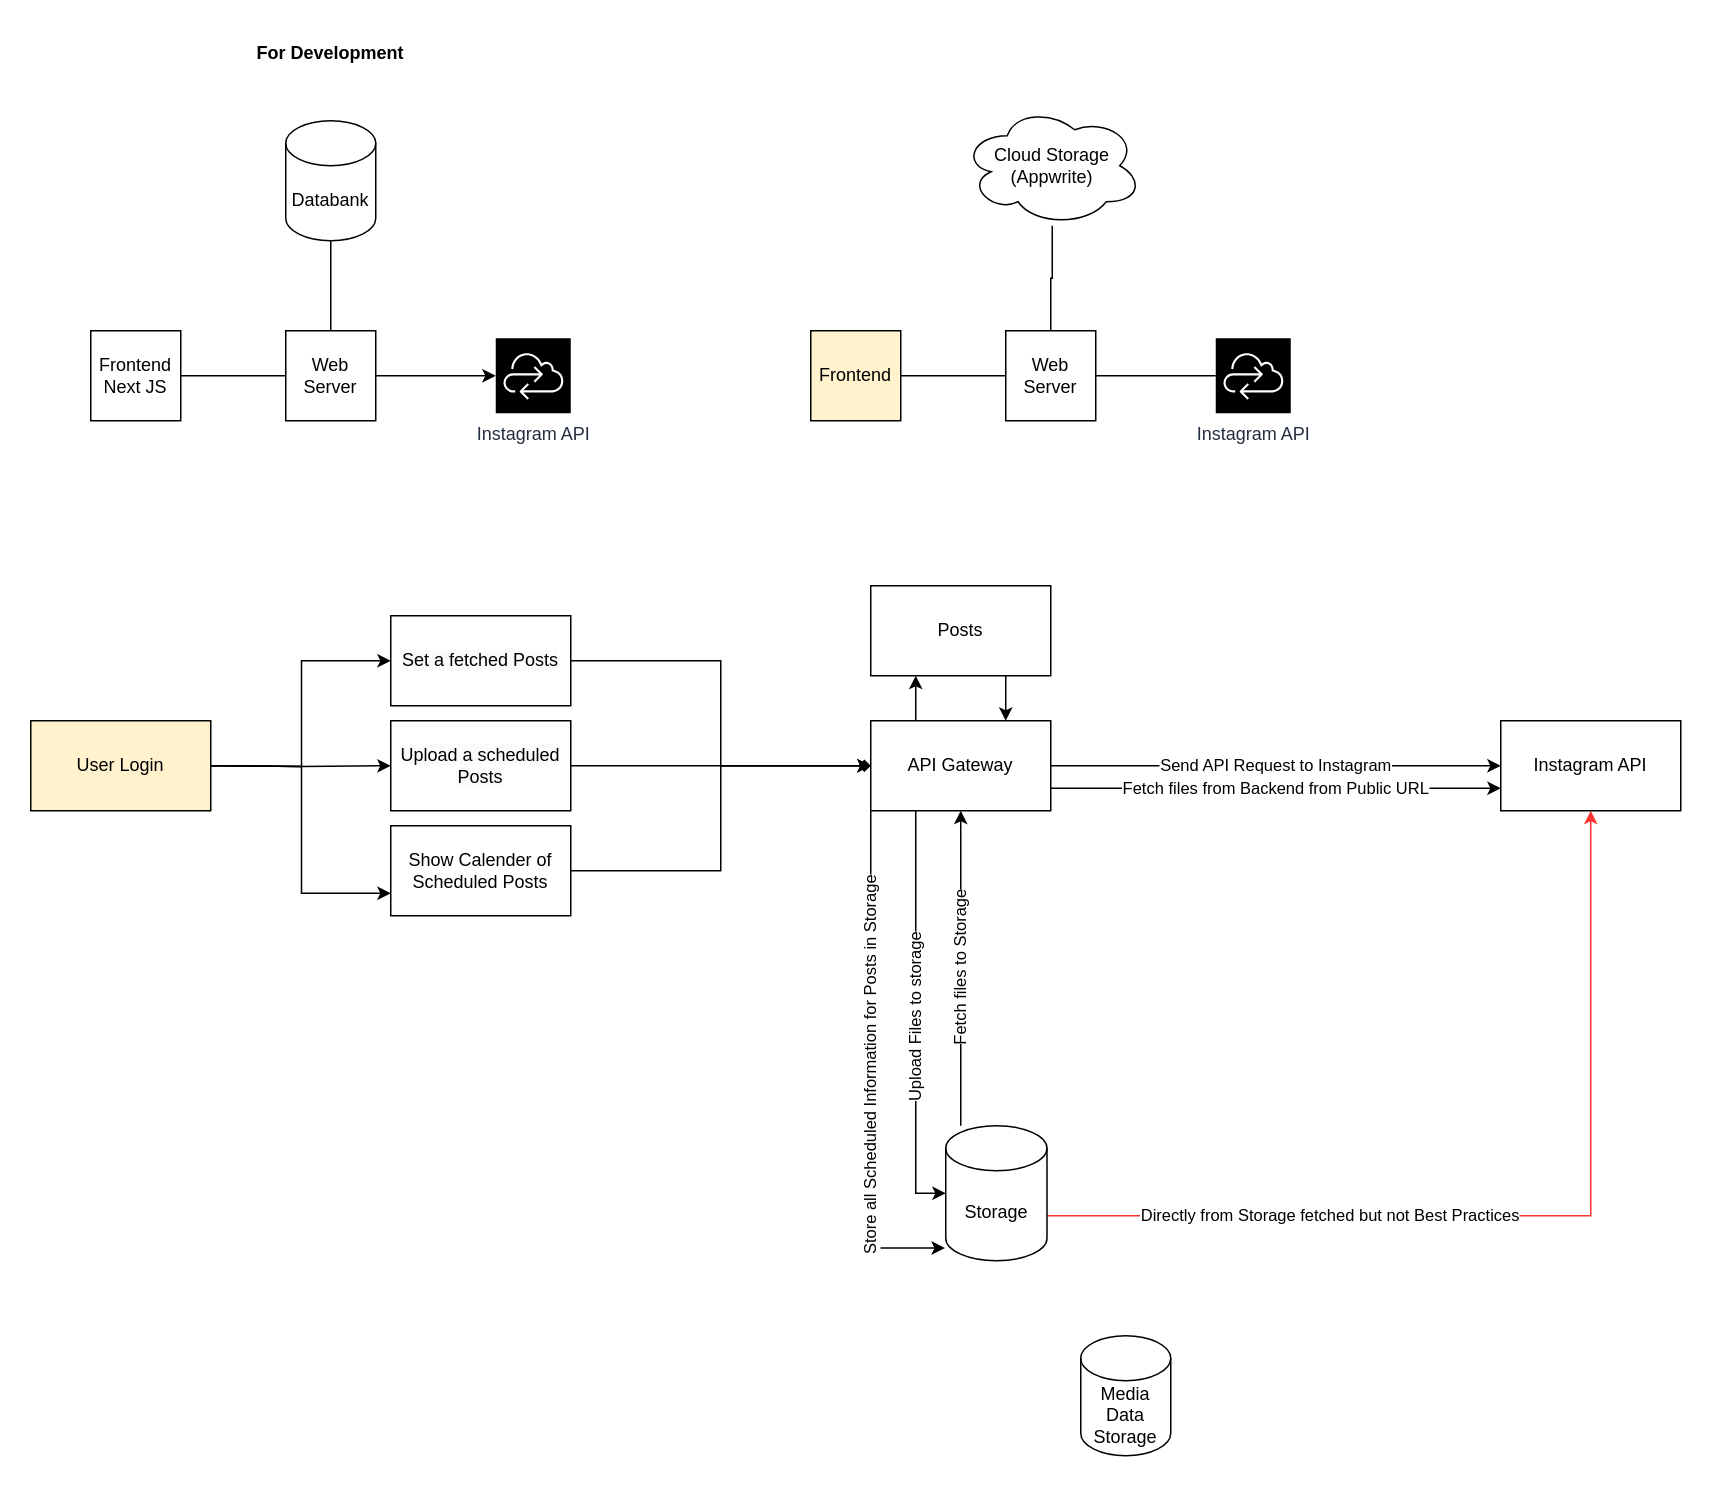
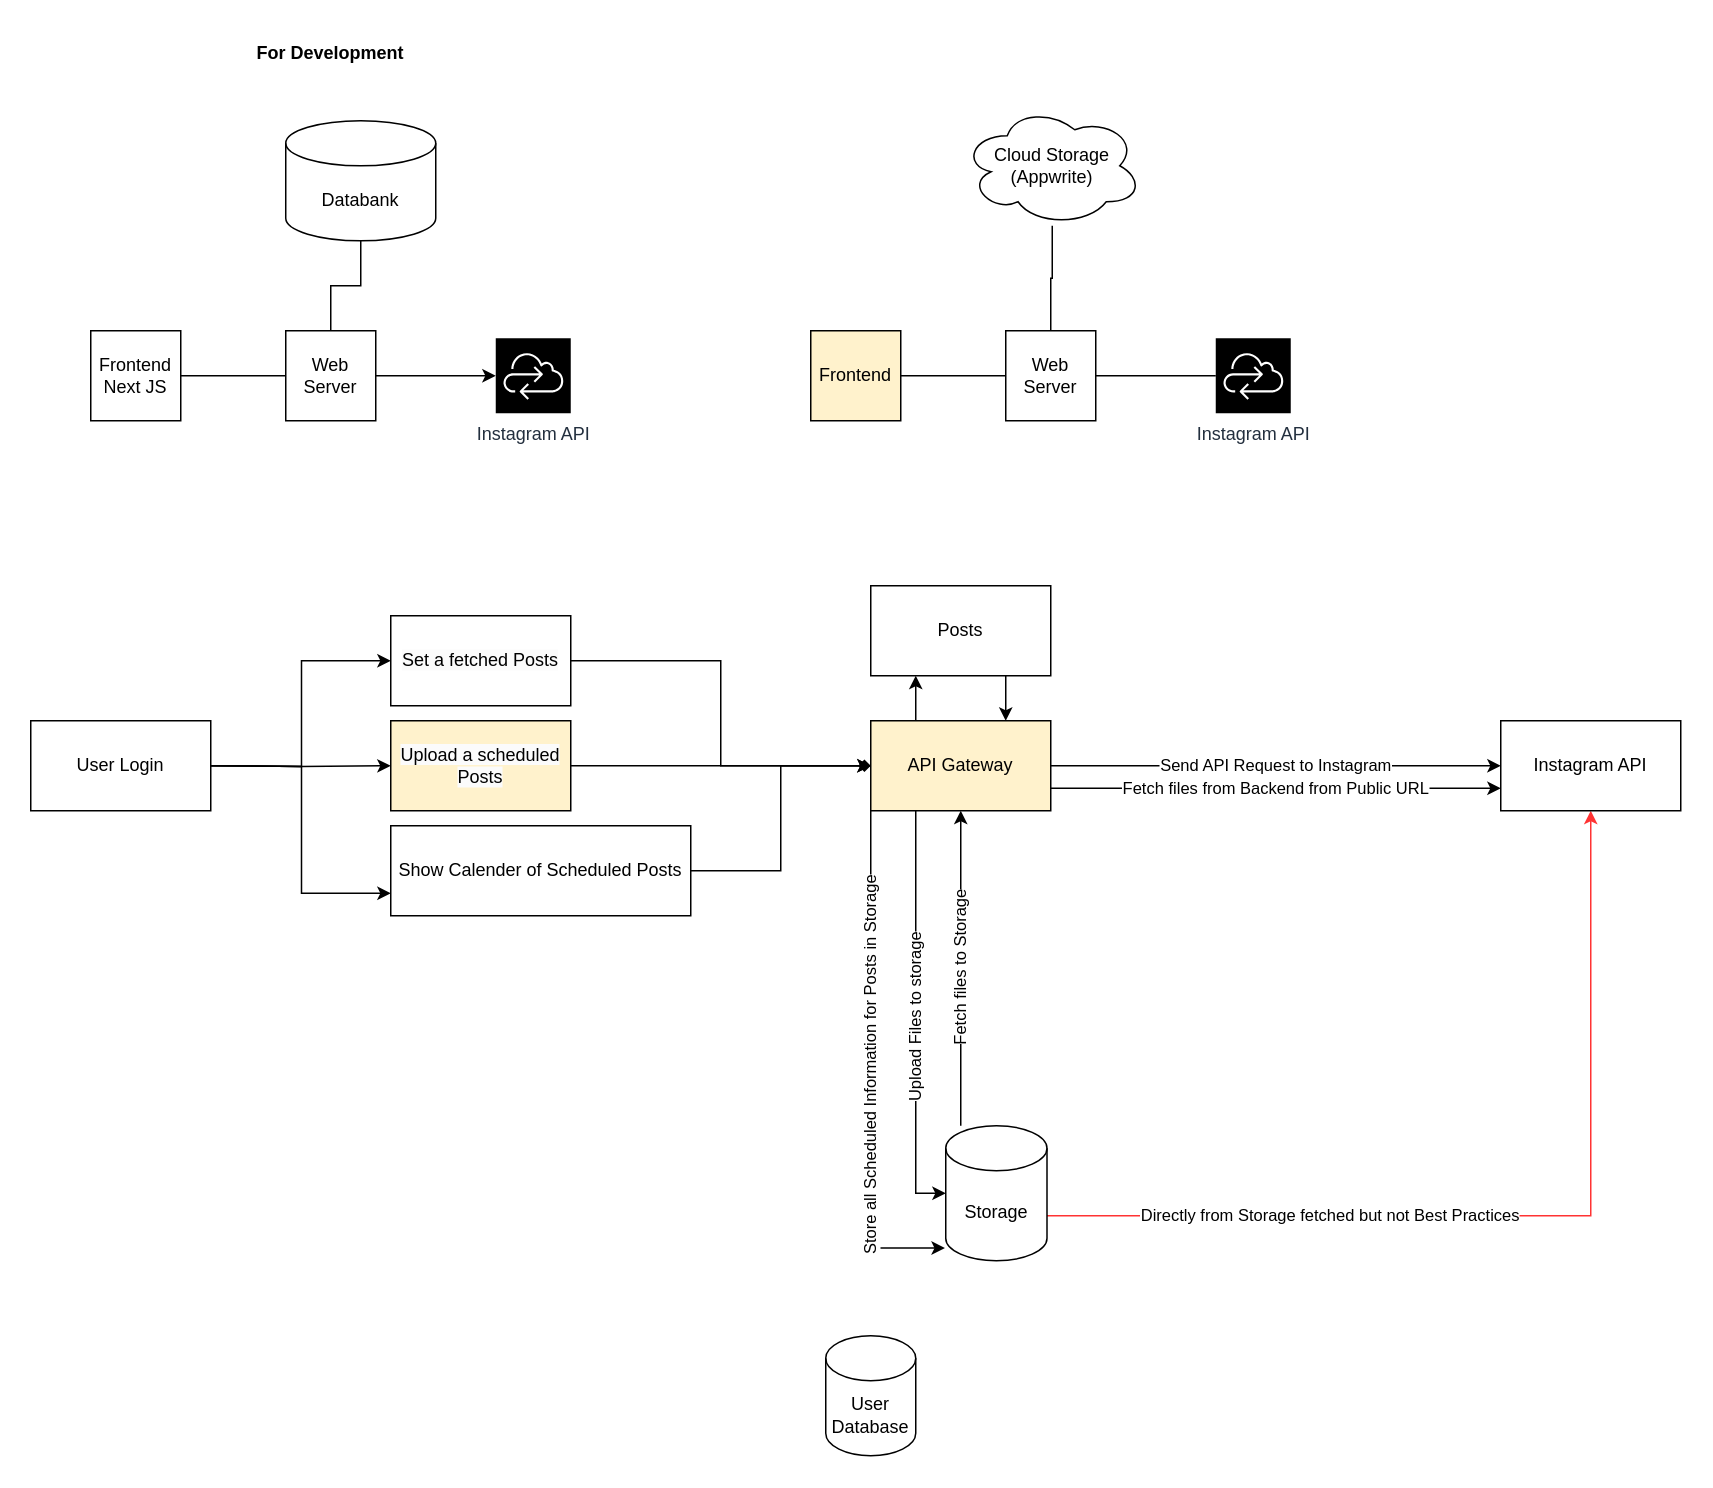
node "Databank": size 90x120 -> 150x120
node "User Login": fillcolor #fff2cc -> #ffffff
node "Upload a scheduled Posts": fillcolor #ffffff -> #fff2cc
node "API Gateway": fillcolor #ffffff -> #fff2cc
node "Show Calender of Scheduled Posts": size 180x90 -> 300x90
node "User Database": added
node "Media Data Storage": removed
